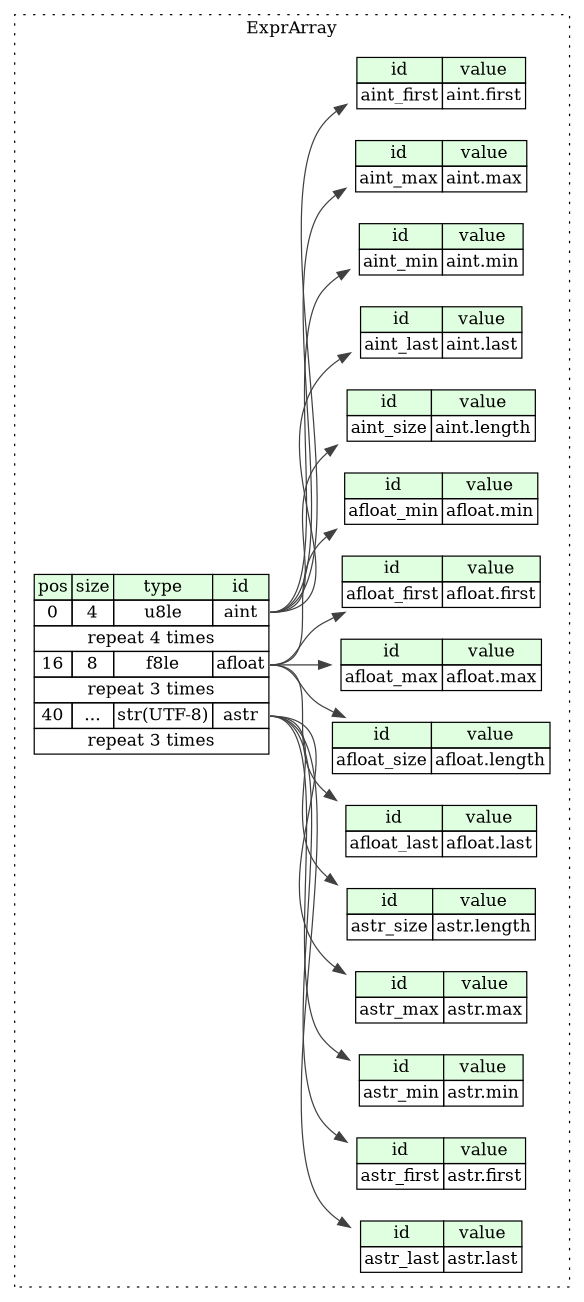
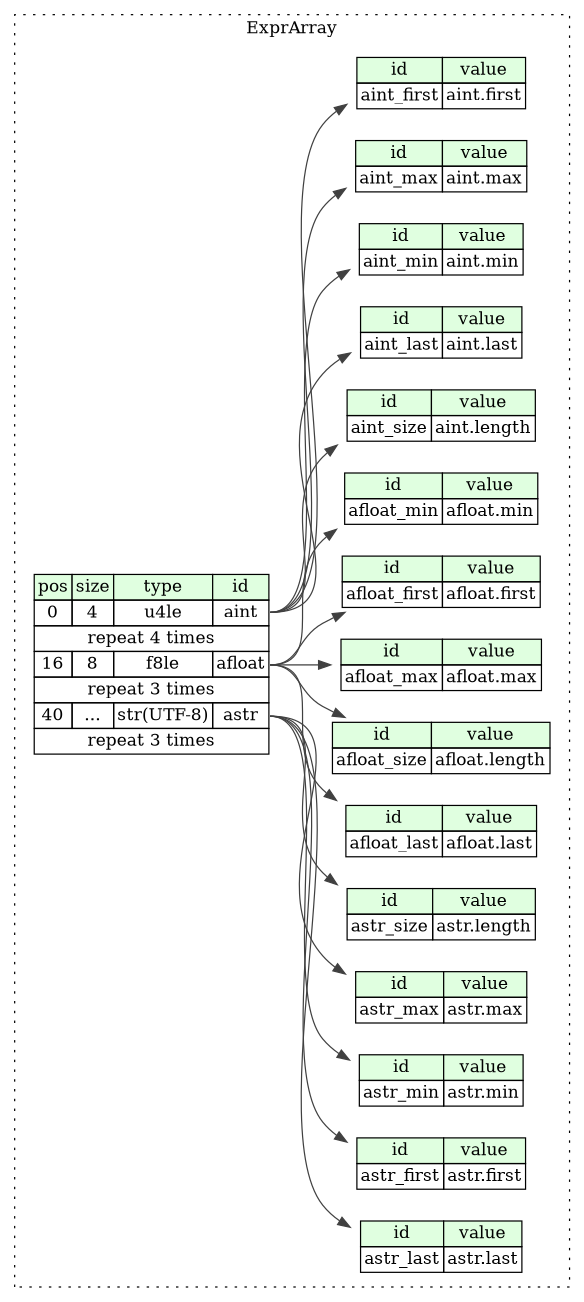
node "pos": text "u8le" -> "u4le"
